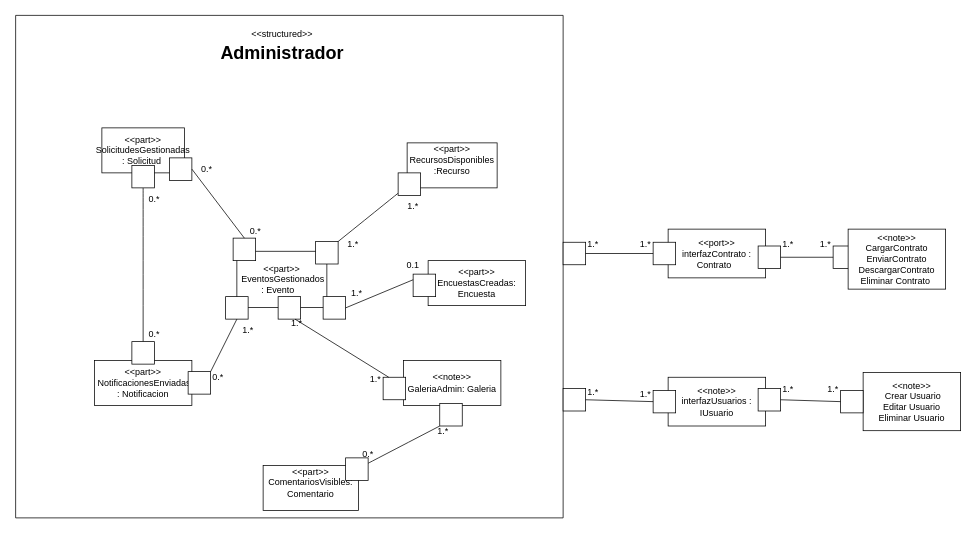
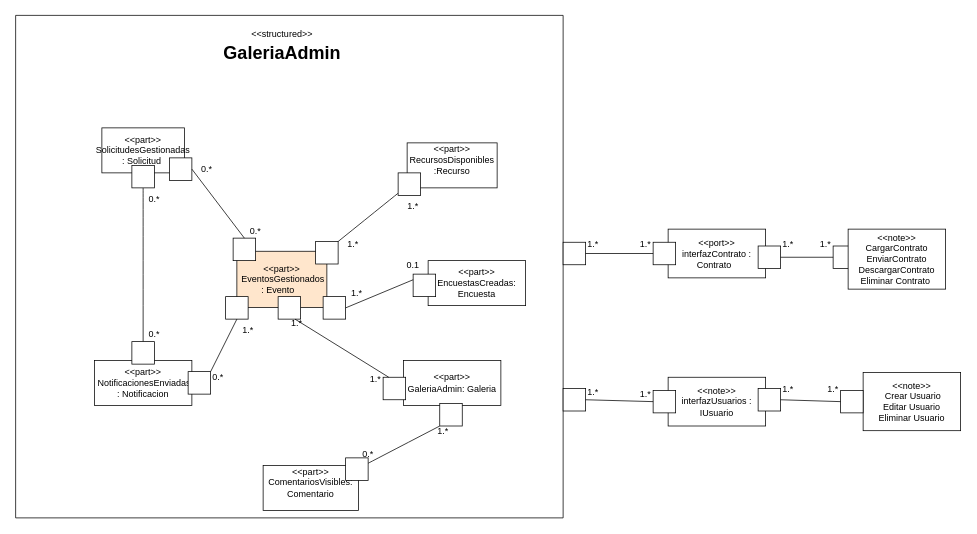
node "<<structured>> Administrador": label "<<structured>> Administrador" -> "<<structured>> GaleriaAdmin"
node "<<part>> EventosGestionados : Evento": fillcolor #ffffff -> #ffe6cc
node "<<note>> GaleriaAdmin: Galeria": label "<<note>> GaleriaAdmin: Galeria" -> "<<part>> GaleriaAdmin: Galeria"
